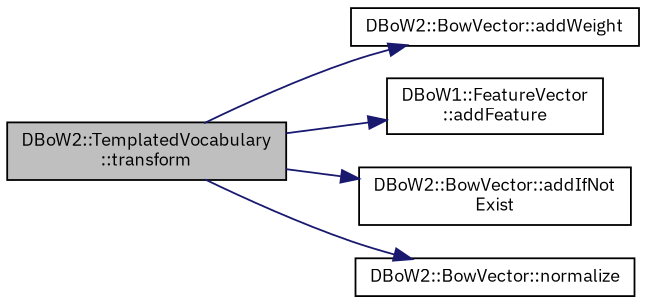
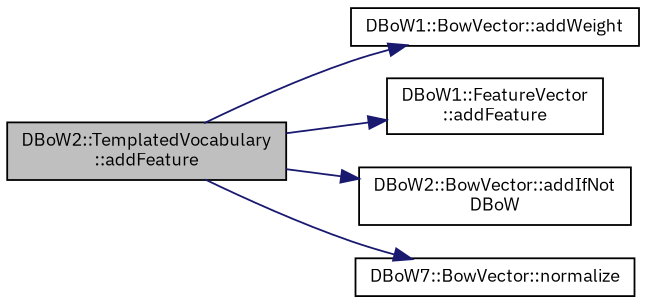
node "DBoW2::BowVector::addWeight": label "DBoW2::BowVector::addWeight" -> "DBoW1::BowVector::addWeight"
node "DBoW2::TemplatedVocabulary ::transform": label "DBoW2::TemplatedVocabulary ::transform" -> "DBoW2::TemplatedVocabulary ::addFeature"
node "DBoW2::BowVector::addIfNot Exist": label "DBoW2::BowVector::addIfNot Exist" -> "DBoW2::BowVector::addIfNot DBoW"
node "DBoW2::BowVector::normalize": label "DBoW2::BowVector::normalize" -> "DBoW7::BowVector::normalize"
